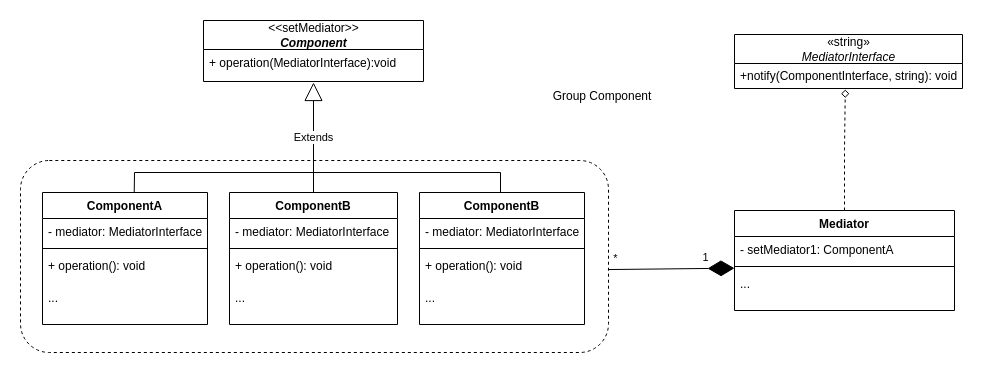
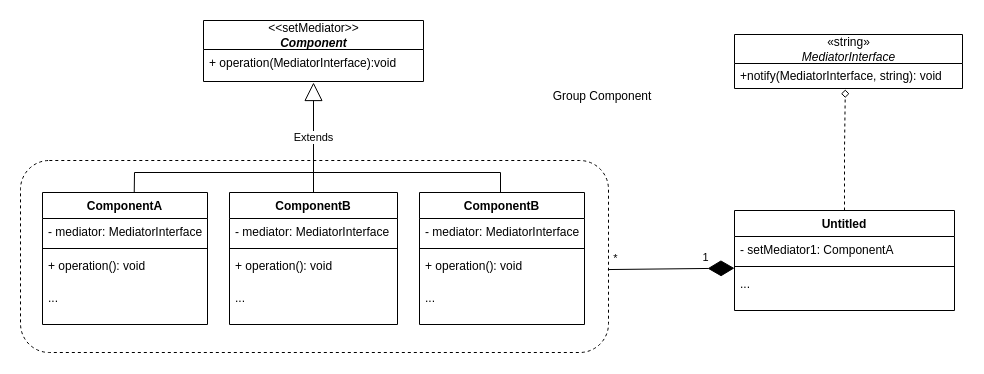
node "+notify(ComponentInterface, string): void": label "+notify(ComponentInterface, string): void" -> "+notify(MediatorInterface, string): void"
node "Mediator": label "Mediator" -> "Untitled"
